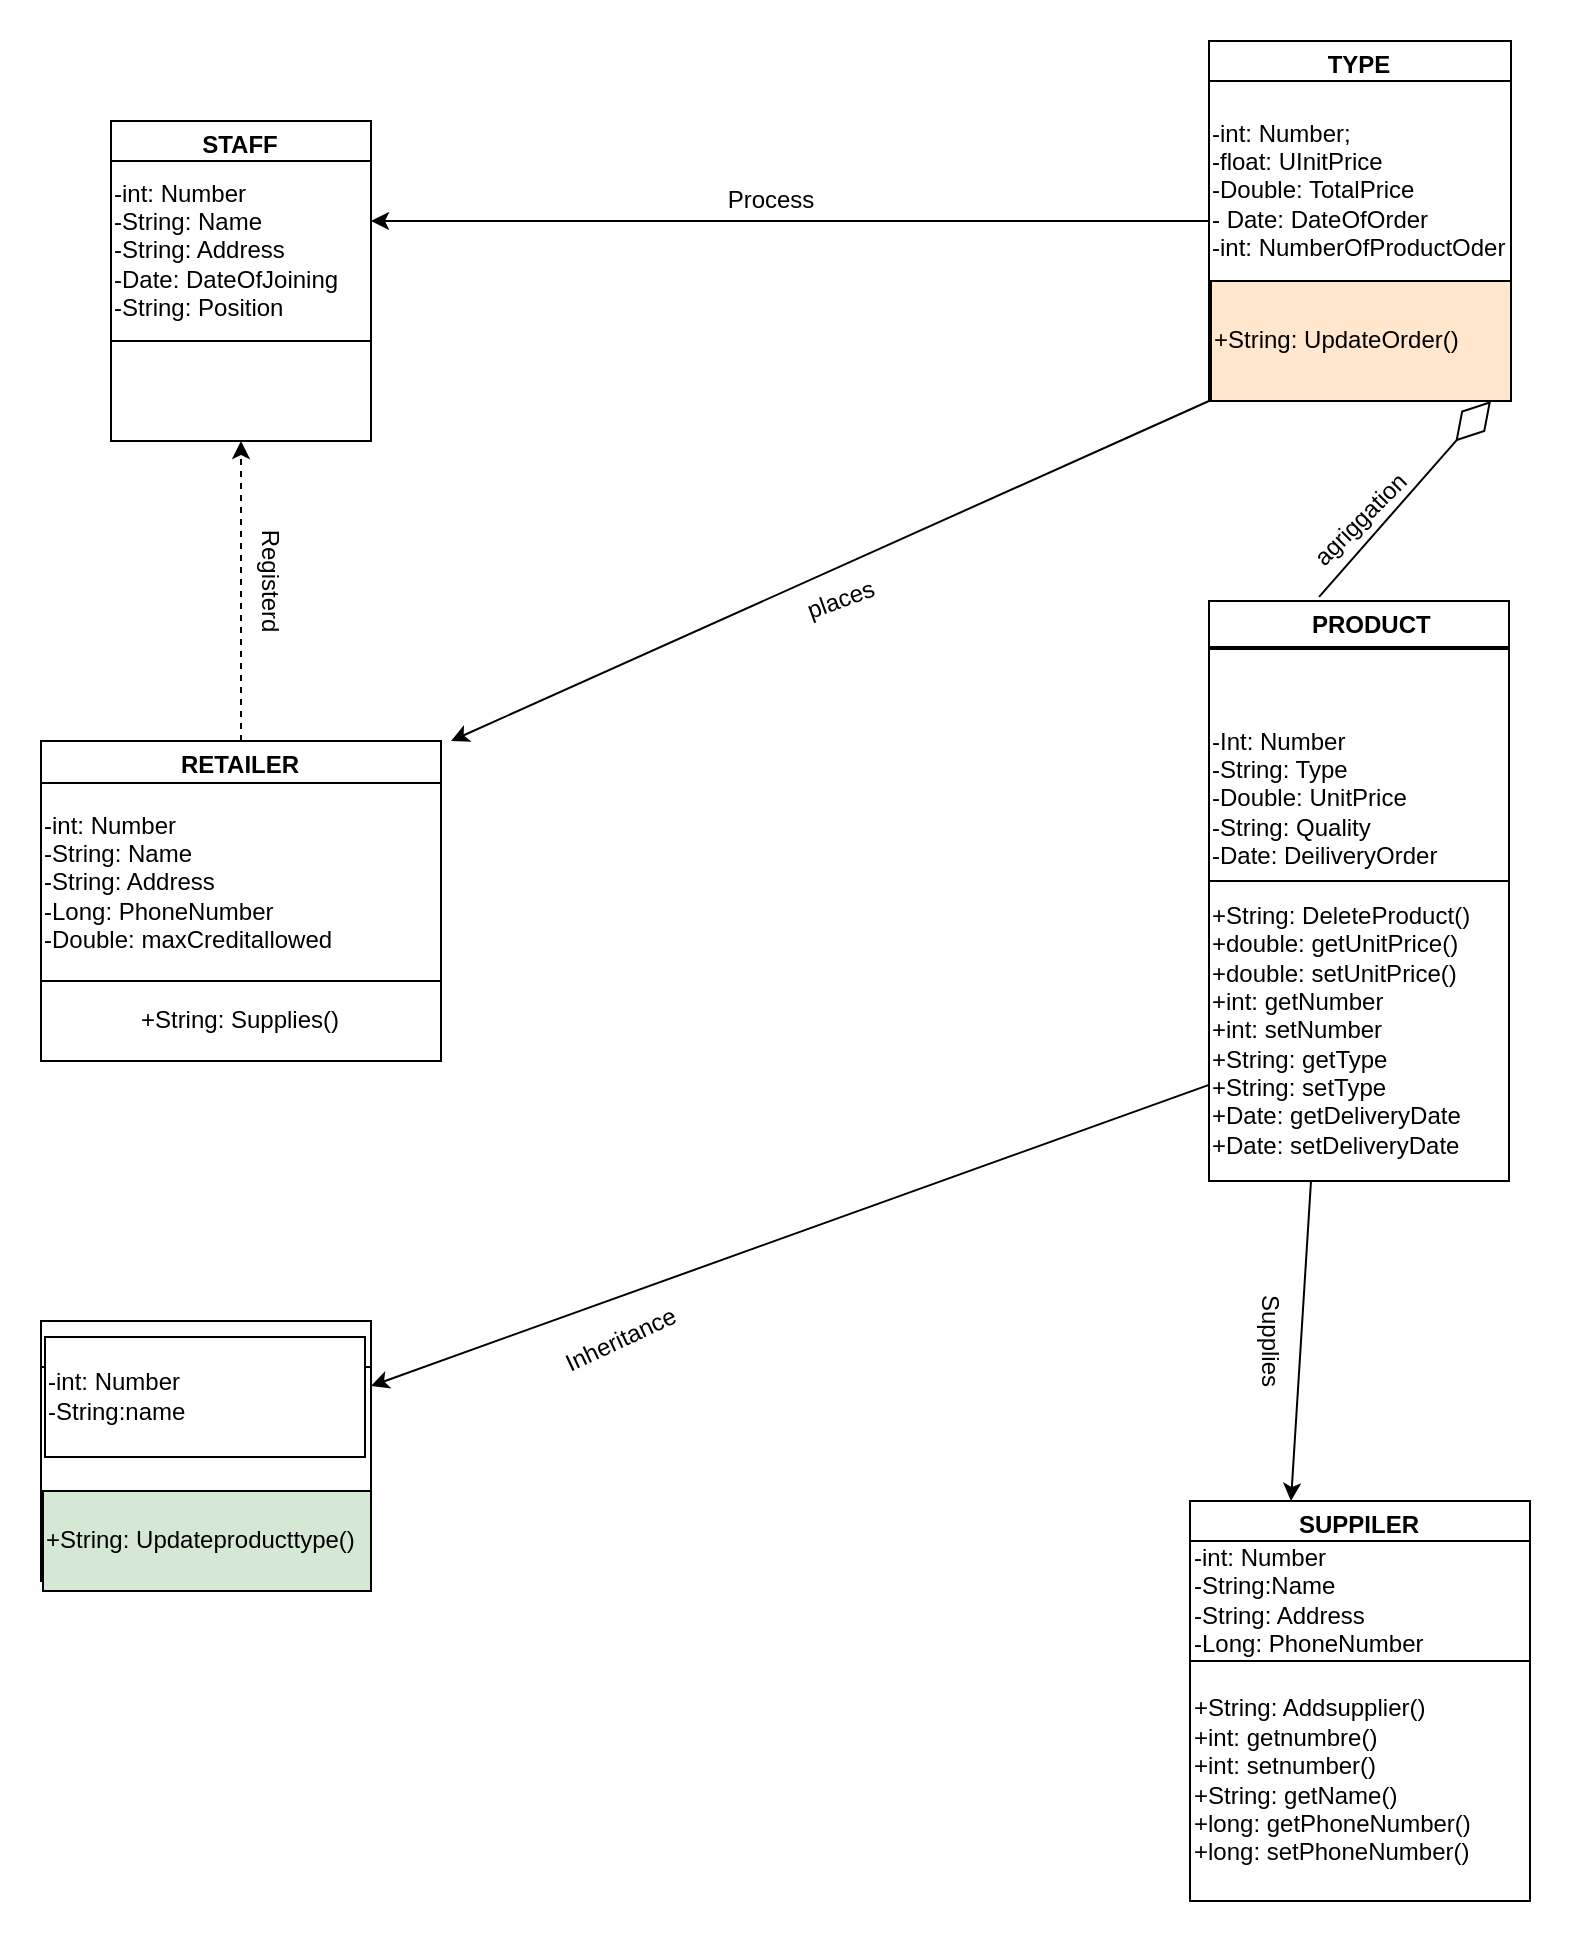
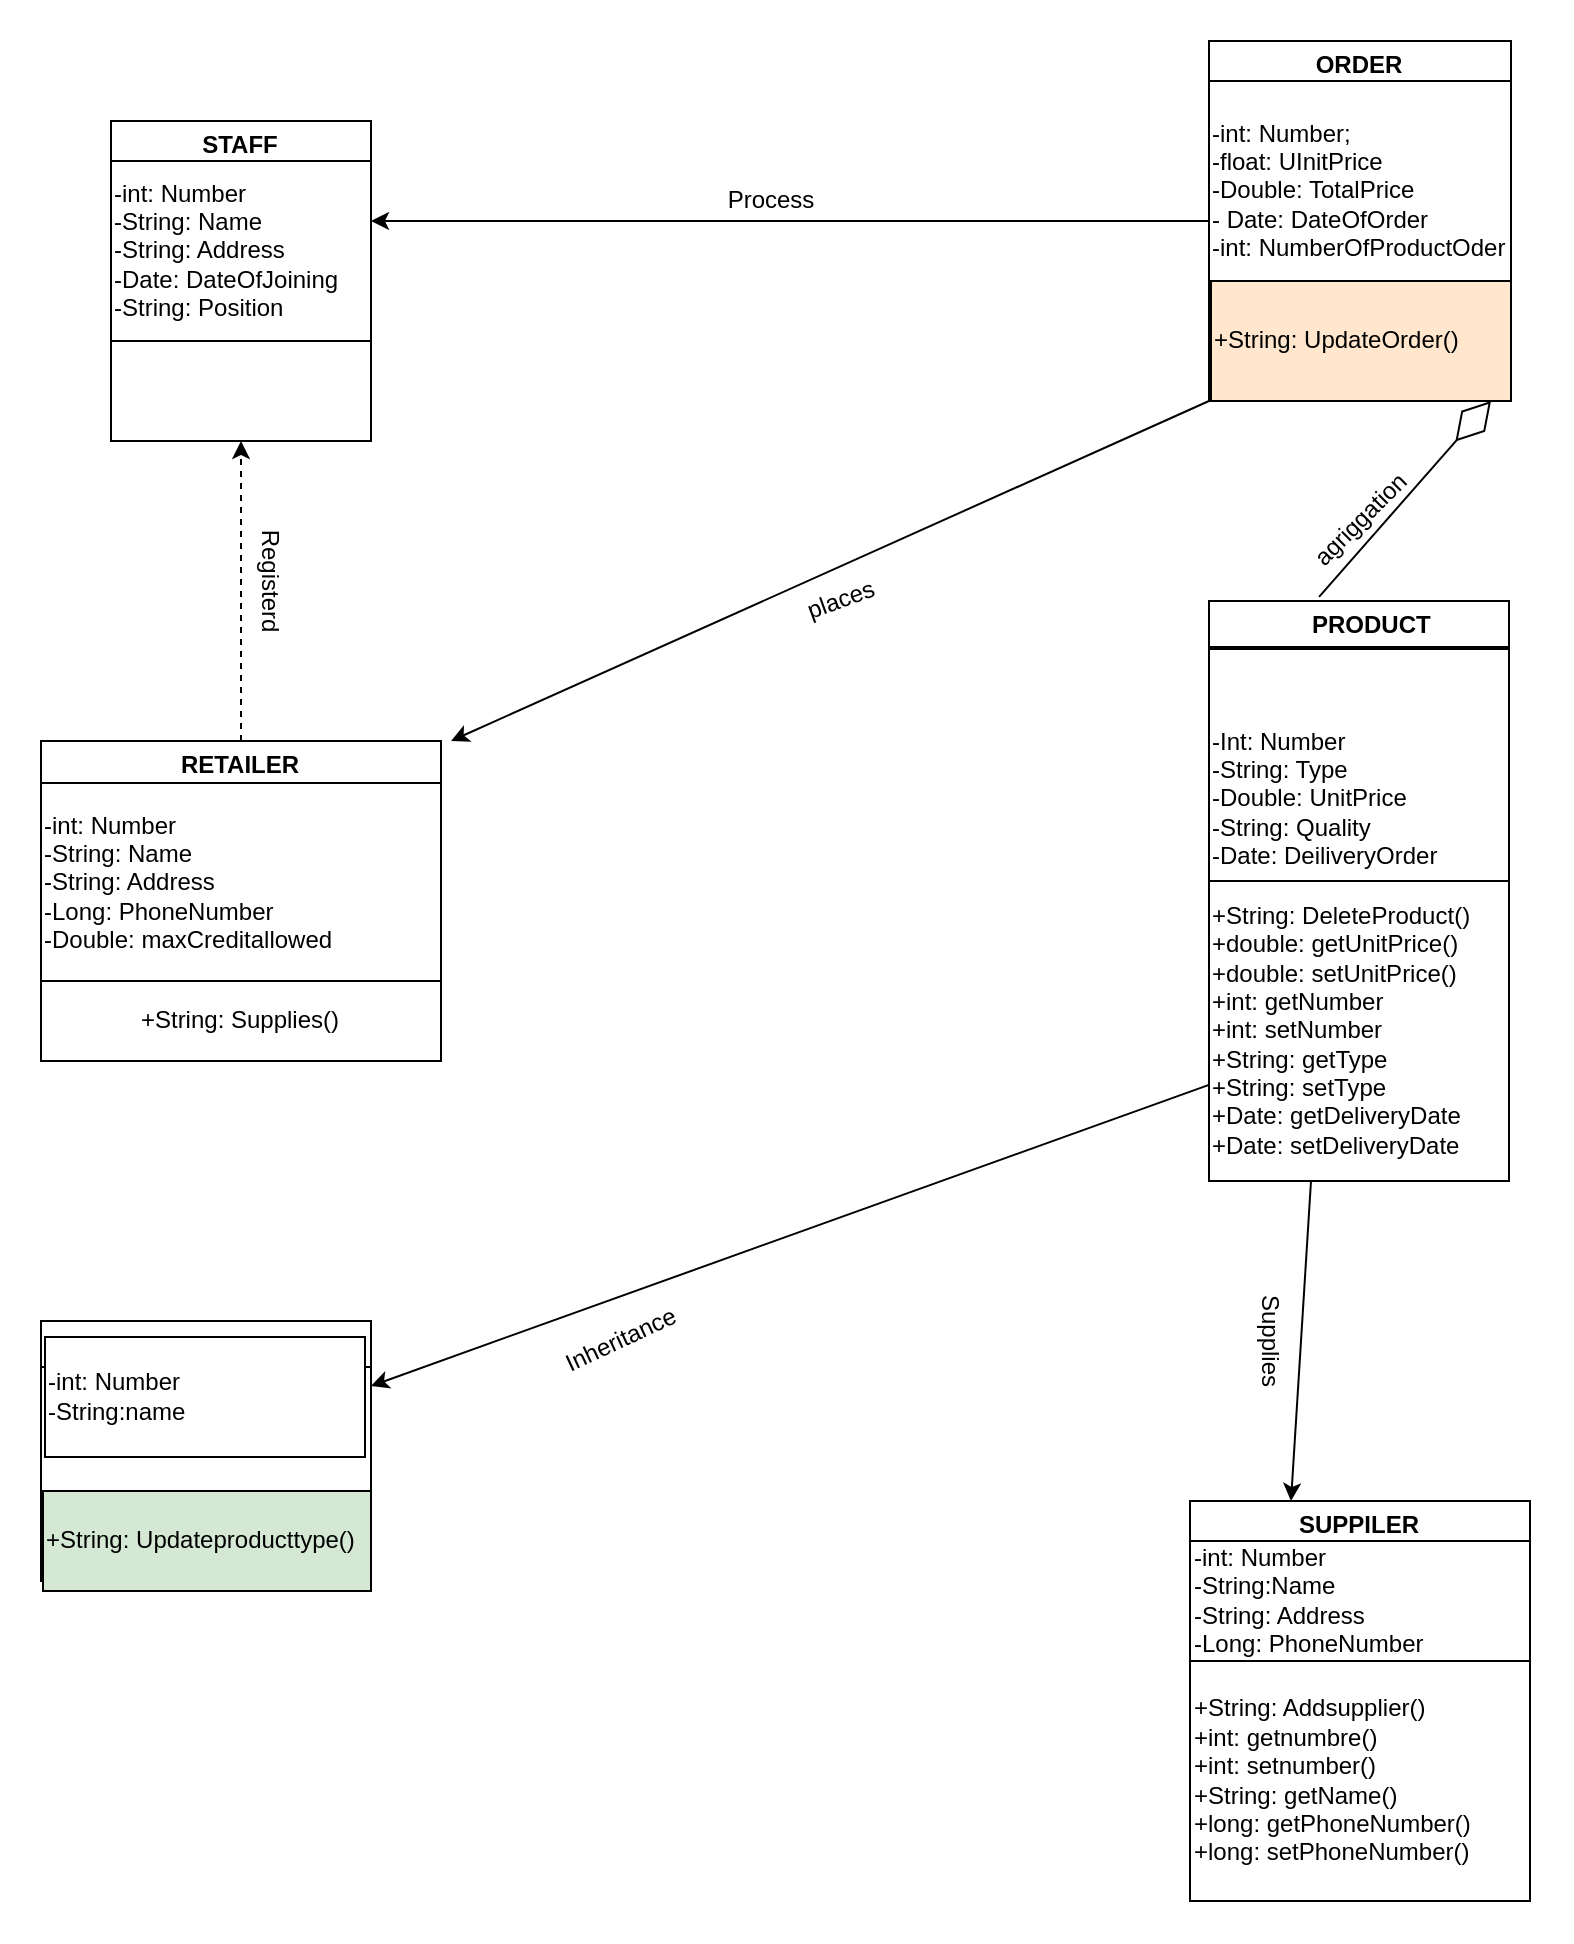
node "TYPE": label "TYPE" -> "ORDER"
